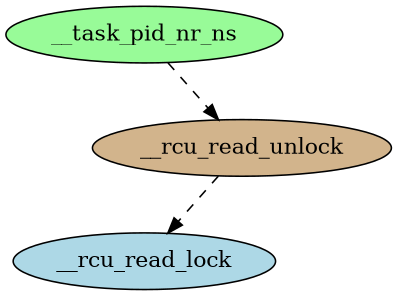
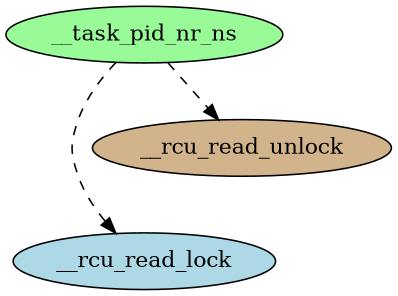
edge "__rcu_read_unlock" -> "__rcu_read_lock": now "__task_pid_nr_ns" -> "__rcu_read_lock"
